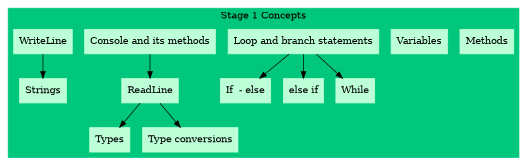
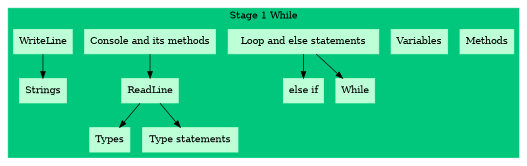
cluster "Stage 1 Concepts": label "Stage 1 Concepts" -> "Stage 1 While"
node "Loop and branch statements": label "Loop and branch statements" -> "Loop and else statements"
node "If  - else": removed
node "Type conversions": label "Type conversions" -> "Type statements"
